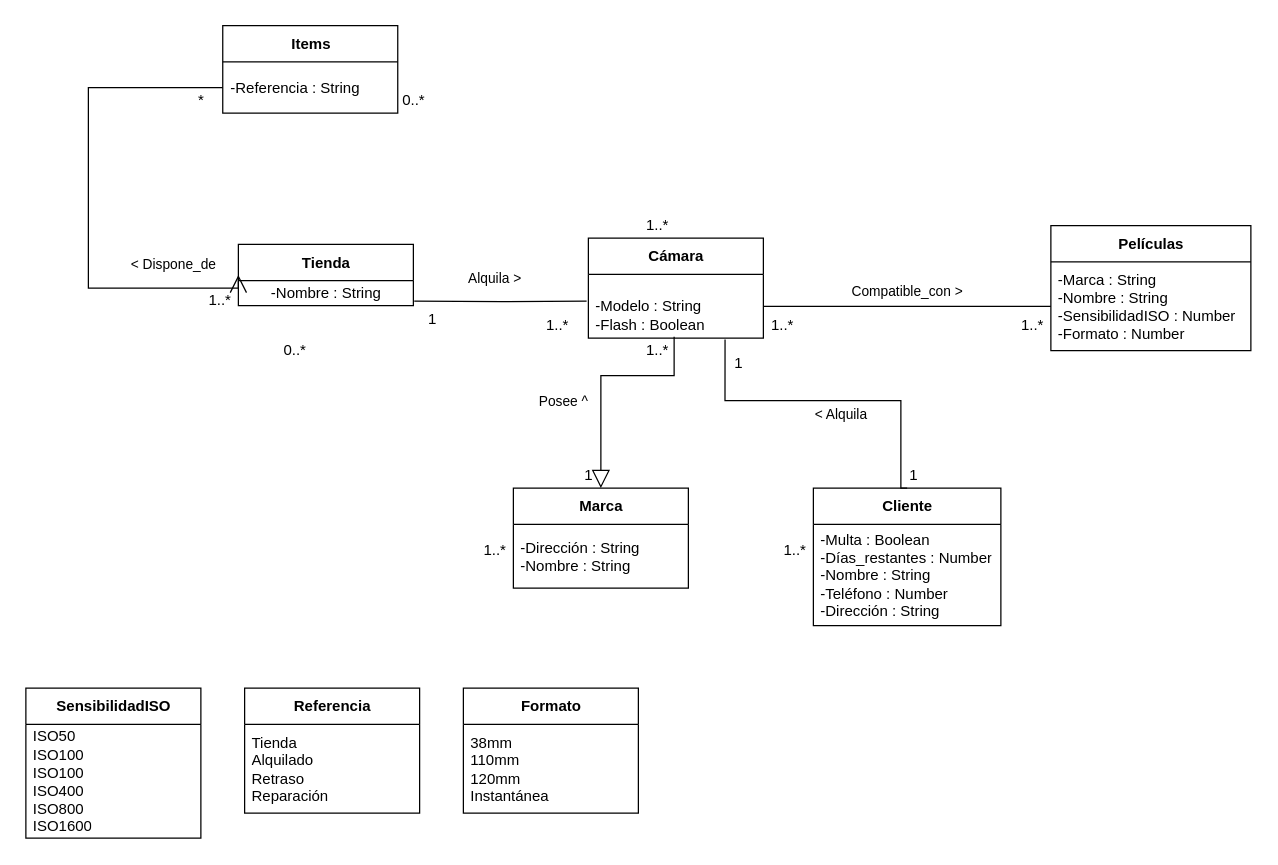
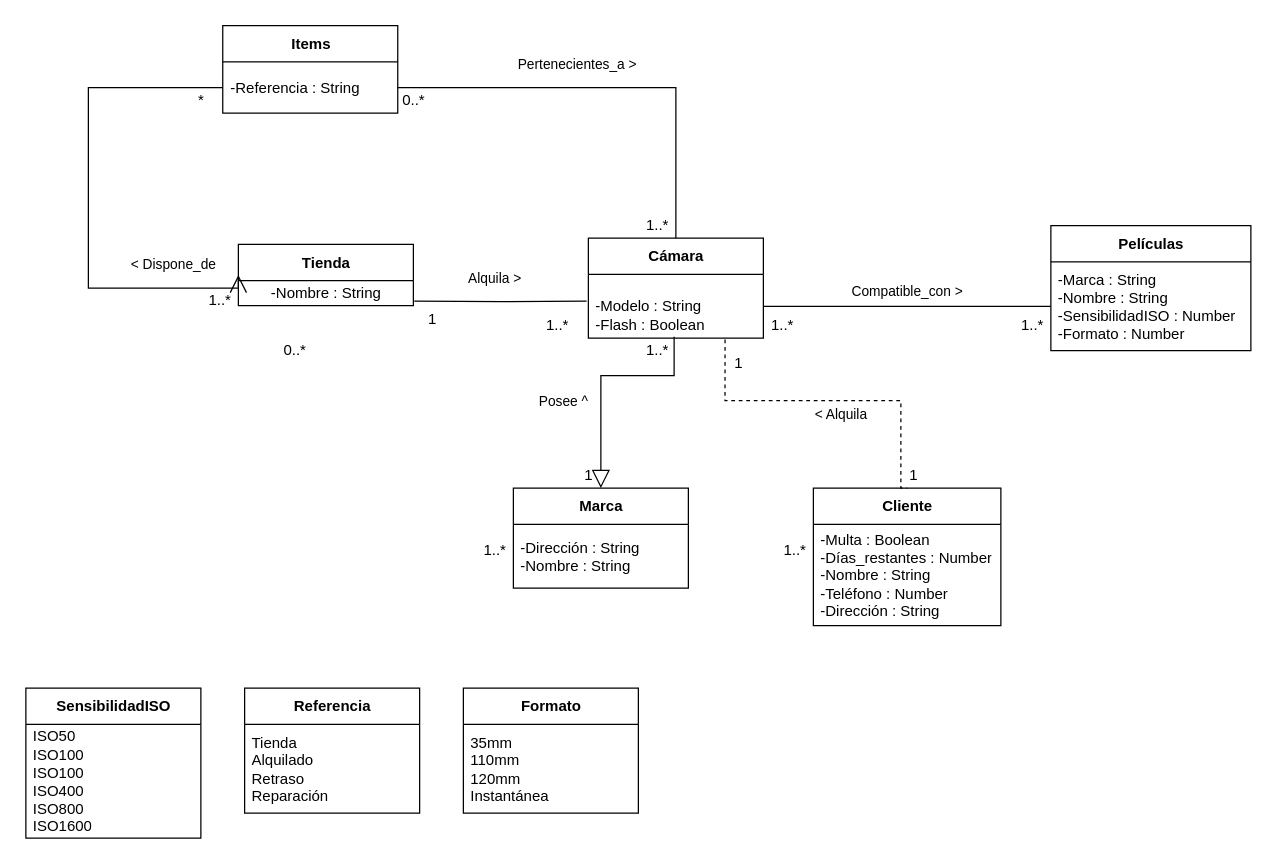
edge "-Referencia : String" -- "Cámara": added, label "Pertenecientes_a >"
edge "-Modelo : String -Flash : Boolean" -- "Cliente": style solid -> dashed
node "38mm 110mm 120mm Instantánea": label "38mm 110mm 120mm Instantánea" -> "35mm 110mm 120mm Instantánea"
